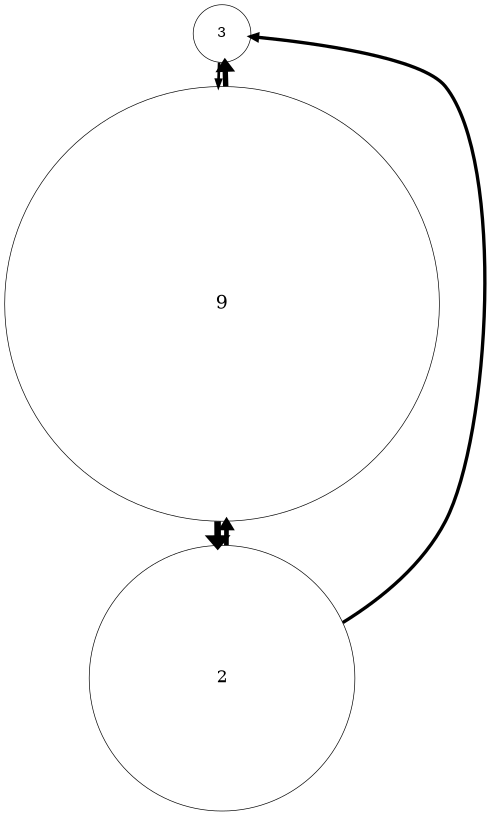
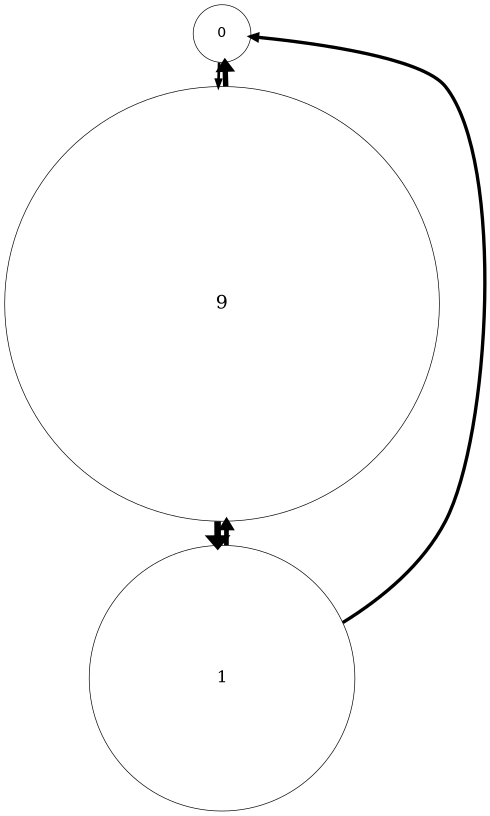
node "3": label "3" -> "0"
node "2": label "2" -> "1"
